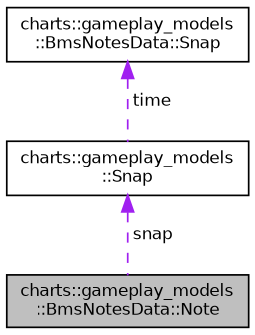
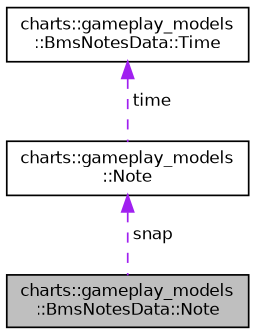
node "charts::gameplay_models ::BmsNotesData::Snap": label "charts::gameplay_models ::BmsNotesData::Snap" -> "charts::gameplay_models ::BmsNotesData::Time"
node "charts::gameplay_models ::Snap": label "charts::gameplay_models ::Snap" -> "charts::gameplay_models ::Note"
